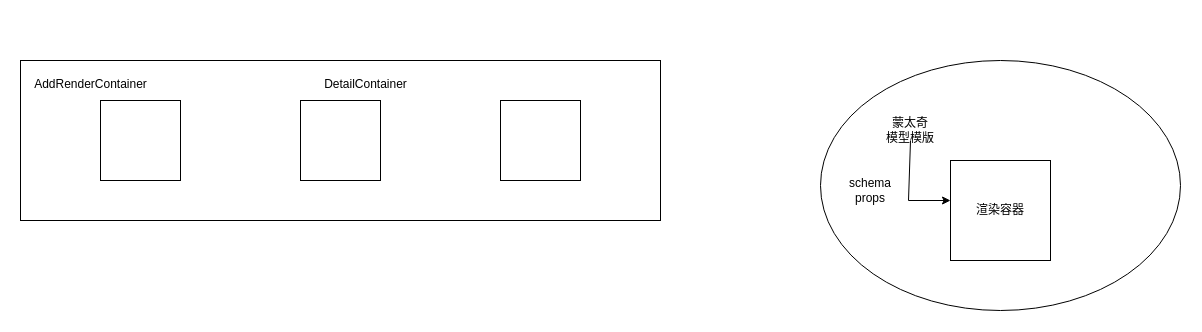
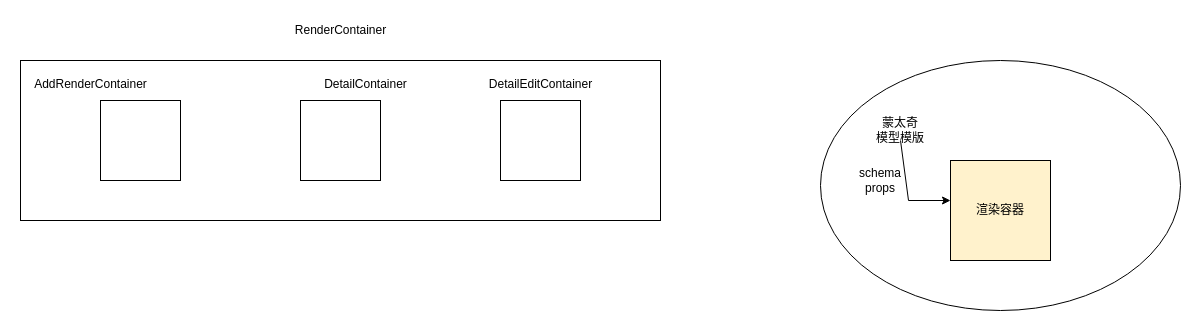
node "RenderContainer": added
node "DetailEditContainer": added
node "蒙太奇 模型模版": moved (911, 131) -> (901, 131)
node "schema props": moved (871, 191) -> (881, 181)
node "渲染容器": fillcolor #ffffff -> #fff2cc
